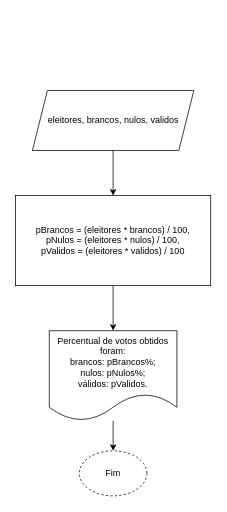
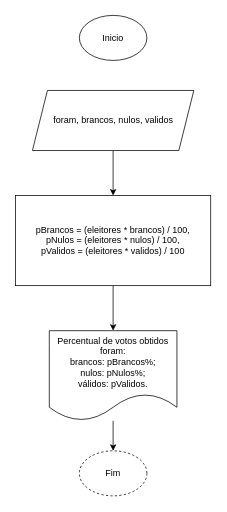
node "Inicio": added
node "eleitores, brancos, nulos, validos": label "eleitores, brancos, nulos, validos" -> "foram, brancos, nulos, validos"
